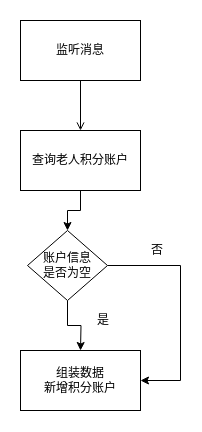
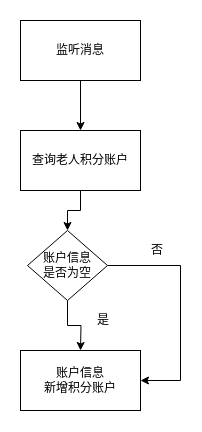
edge "监听消息" -> "查询老人积分账户": arrowhead open -> classic
node "组装数据 新增积分账户": label "组装数据 新增积分账户" -> "账户信息 新增积分账户"
